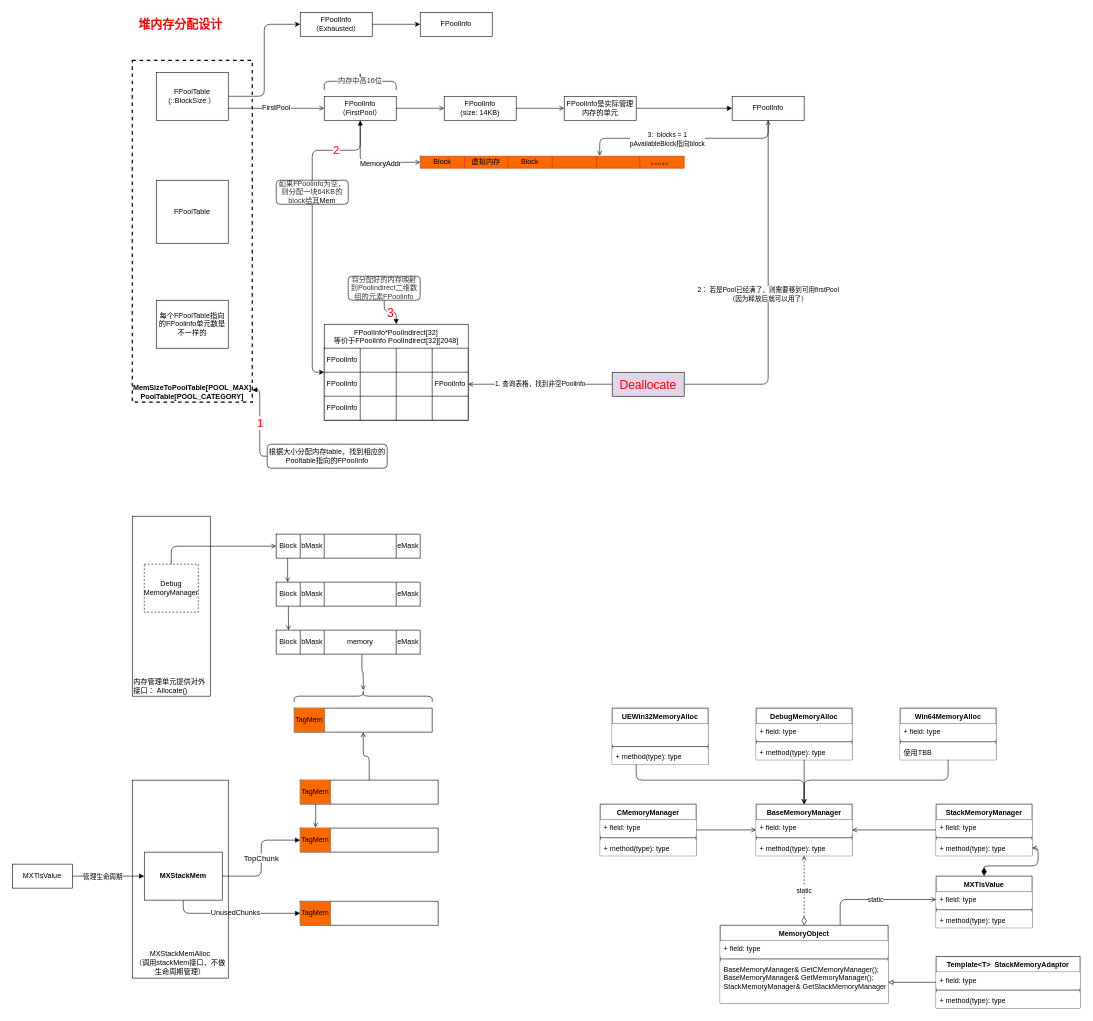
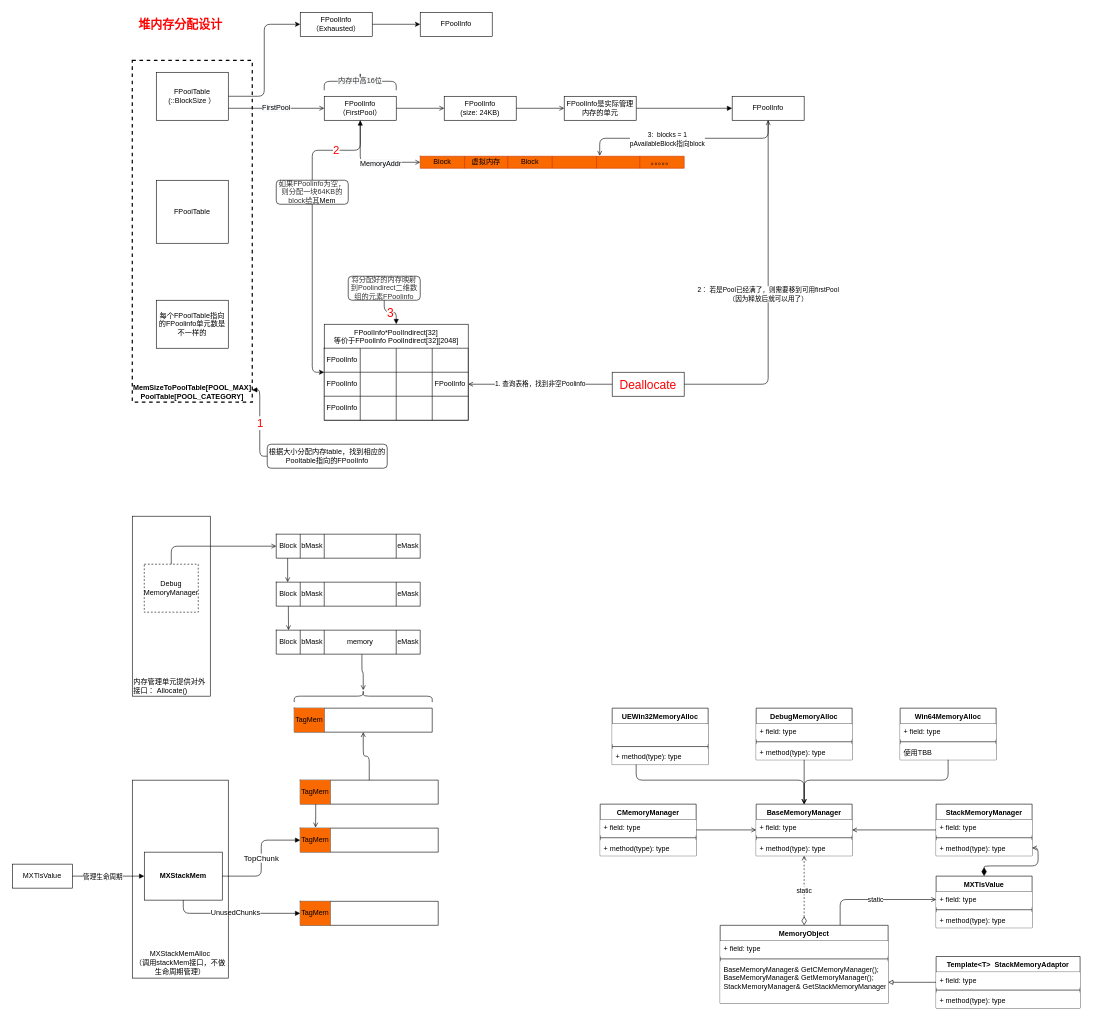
node "FPoolInfo (size: 14KB)": label "FPoolInfo (size: 14KB)" -> "FPoolInfo (size: 24KB)"
node "Deallocate": fillcolor #e1d5e7 -> #ffffff
